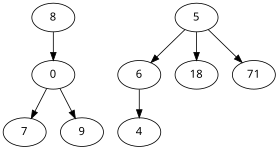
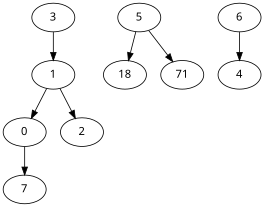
node "3": added
node "8": label "8" -> "1"
edge "5" -> "6": removed
node "9": removed
node "2": added
